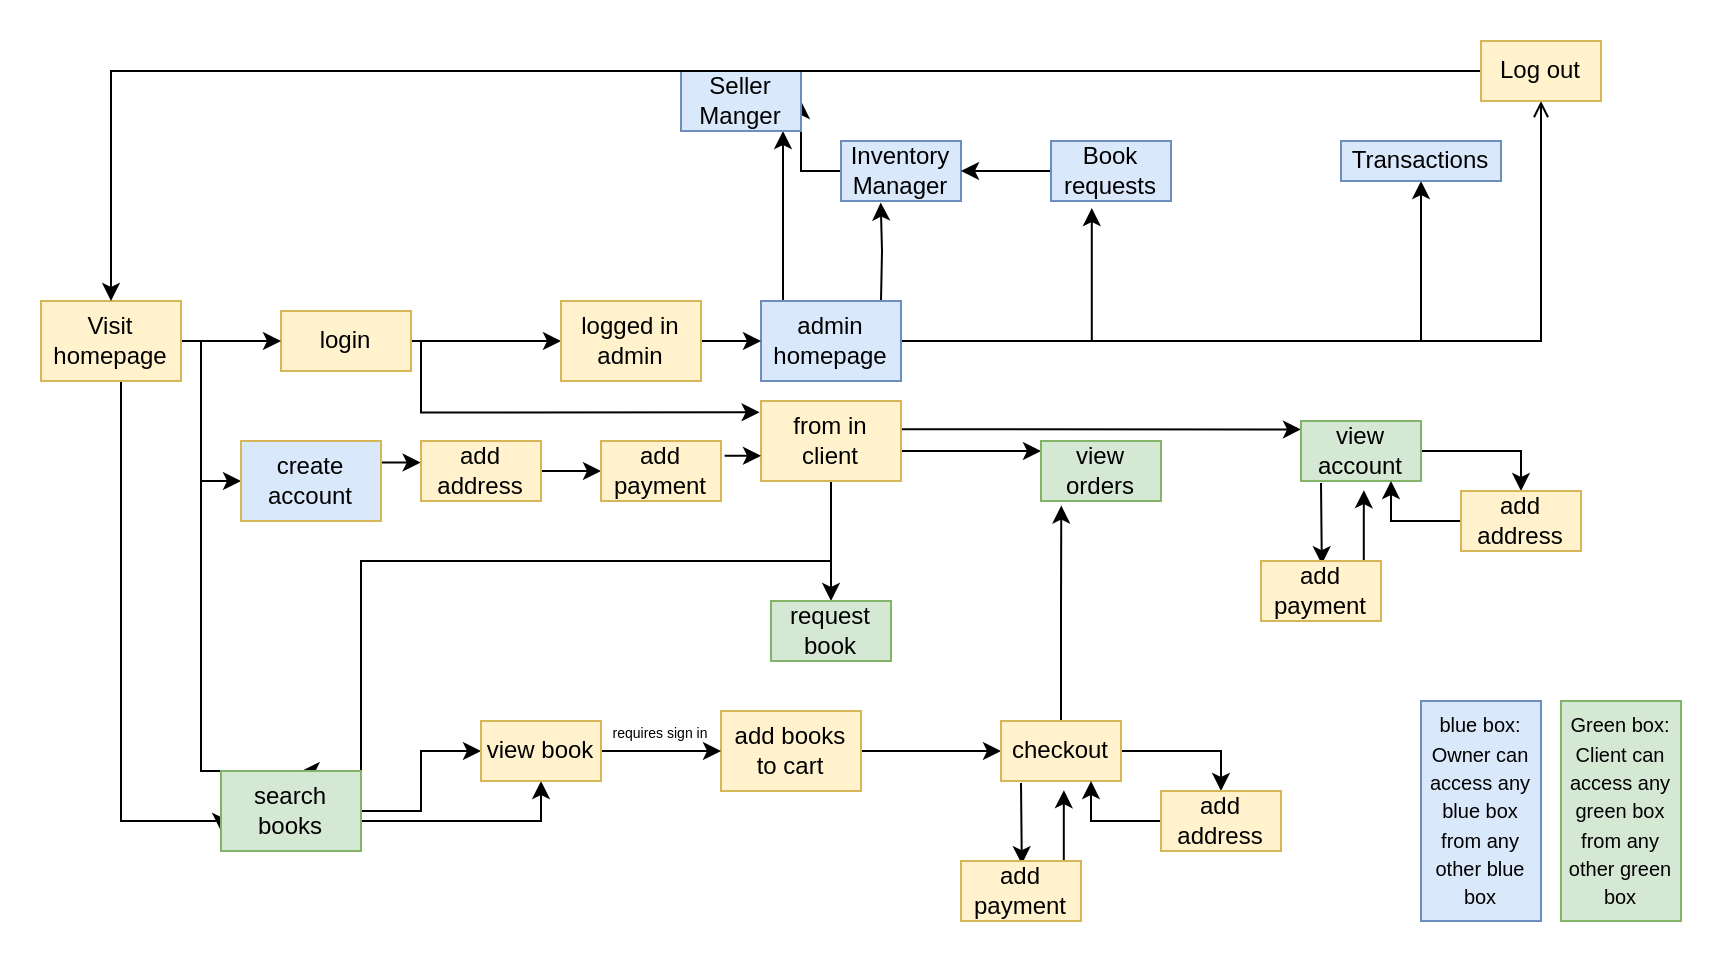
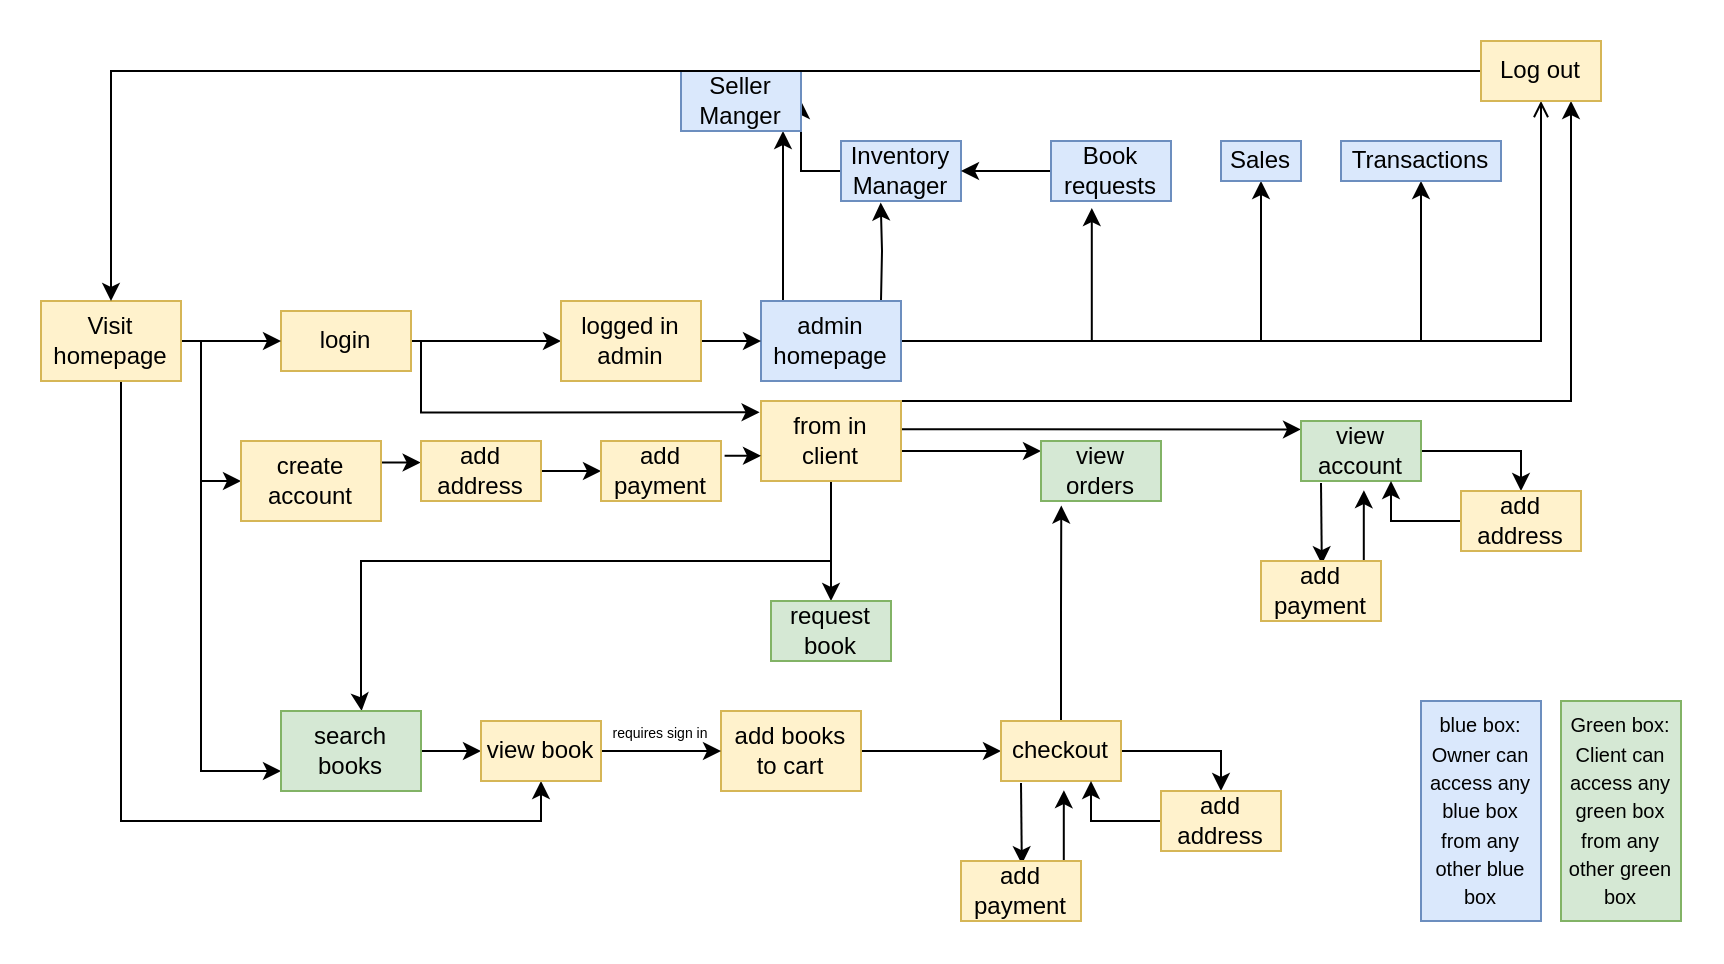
node "Sales": added
edge "admin homepage" -> "Sales": added
edge "from in client" -> "Log out": added
node "create account": fillcolor #dae8fc -> #fff2cc
node "search books": moved (291, 811) -> (351, 751)
